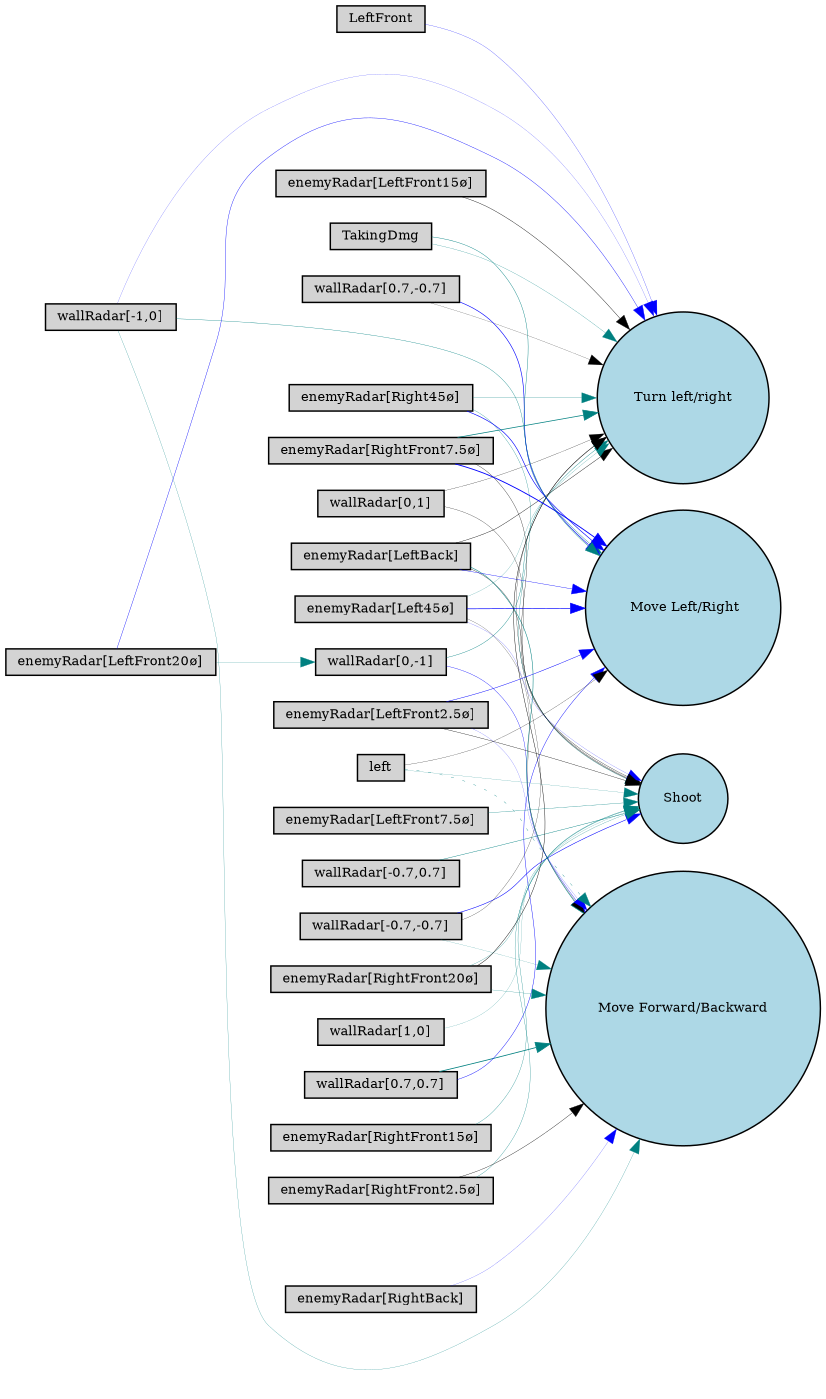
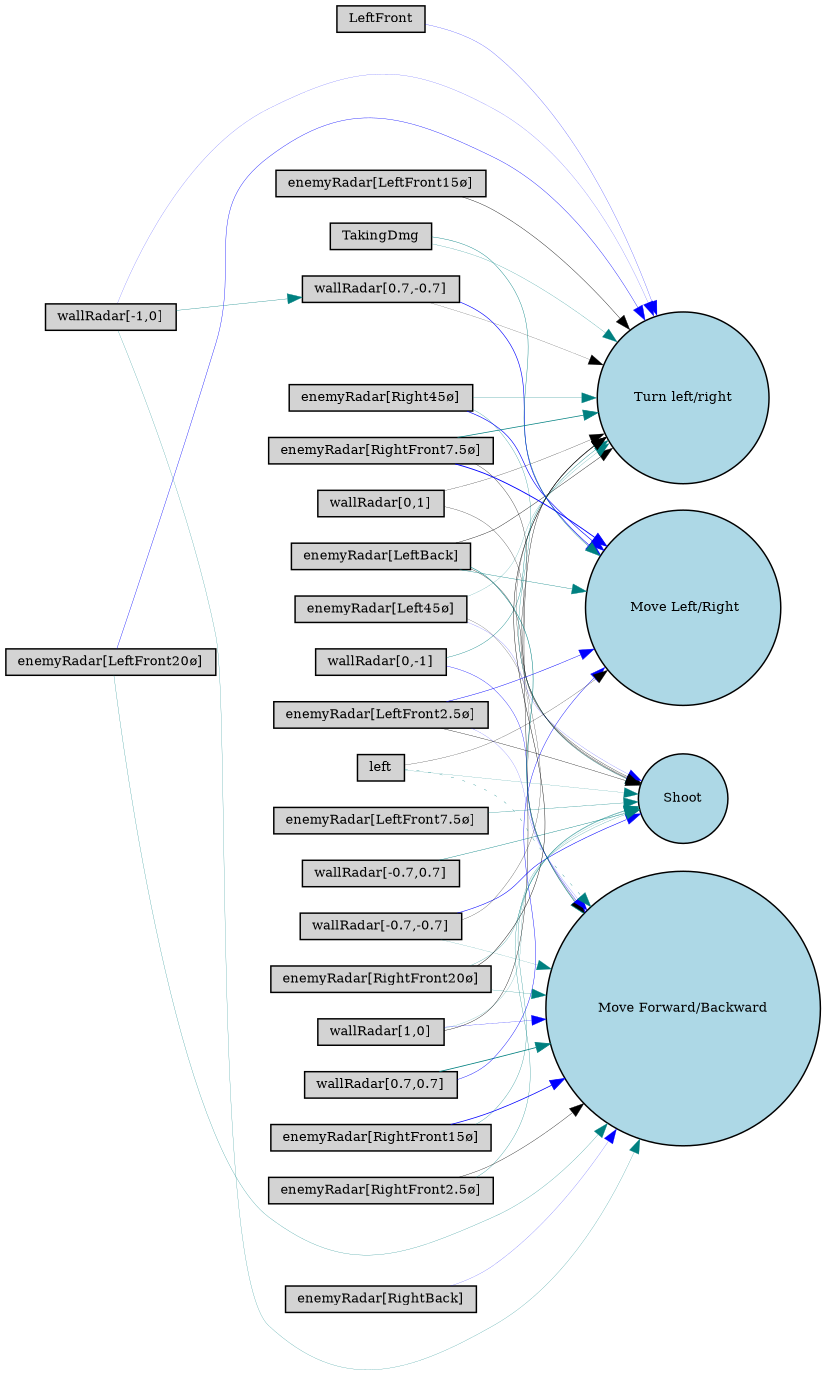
edge "wallRadar[-1,0]" -> "Move Left/Right": now "wallRadar[-1,0]" -> "wallRadar[0.7,-0.7]"
edge "enemyRadar[LeftBack]" -> "Move Left/Right": color blue -> teal
edge "enemyRadar[Left45ø]" -> "Move Left/Right": removed
edge "enemyRadar[LeftFront20ø]" -> "wallRadar[0,-1]": now "enemyRadar[LeftFront20ø]" -> "Move Forward/Backward"
edge "wallRadar[1,0]" -> "Turn left/right": added
edge "wallRadar[1,0]" -> "Move Forward/Backward": added
edge "enemyRadar[RightFront15ø]" -> "Move Forward/Backward": added
